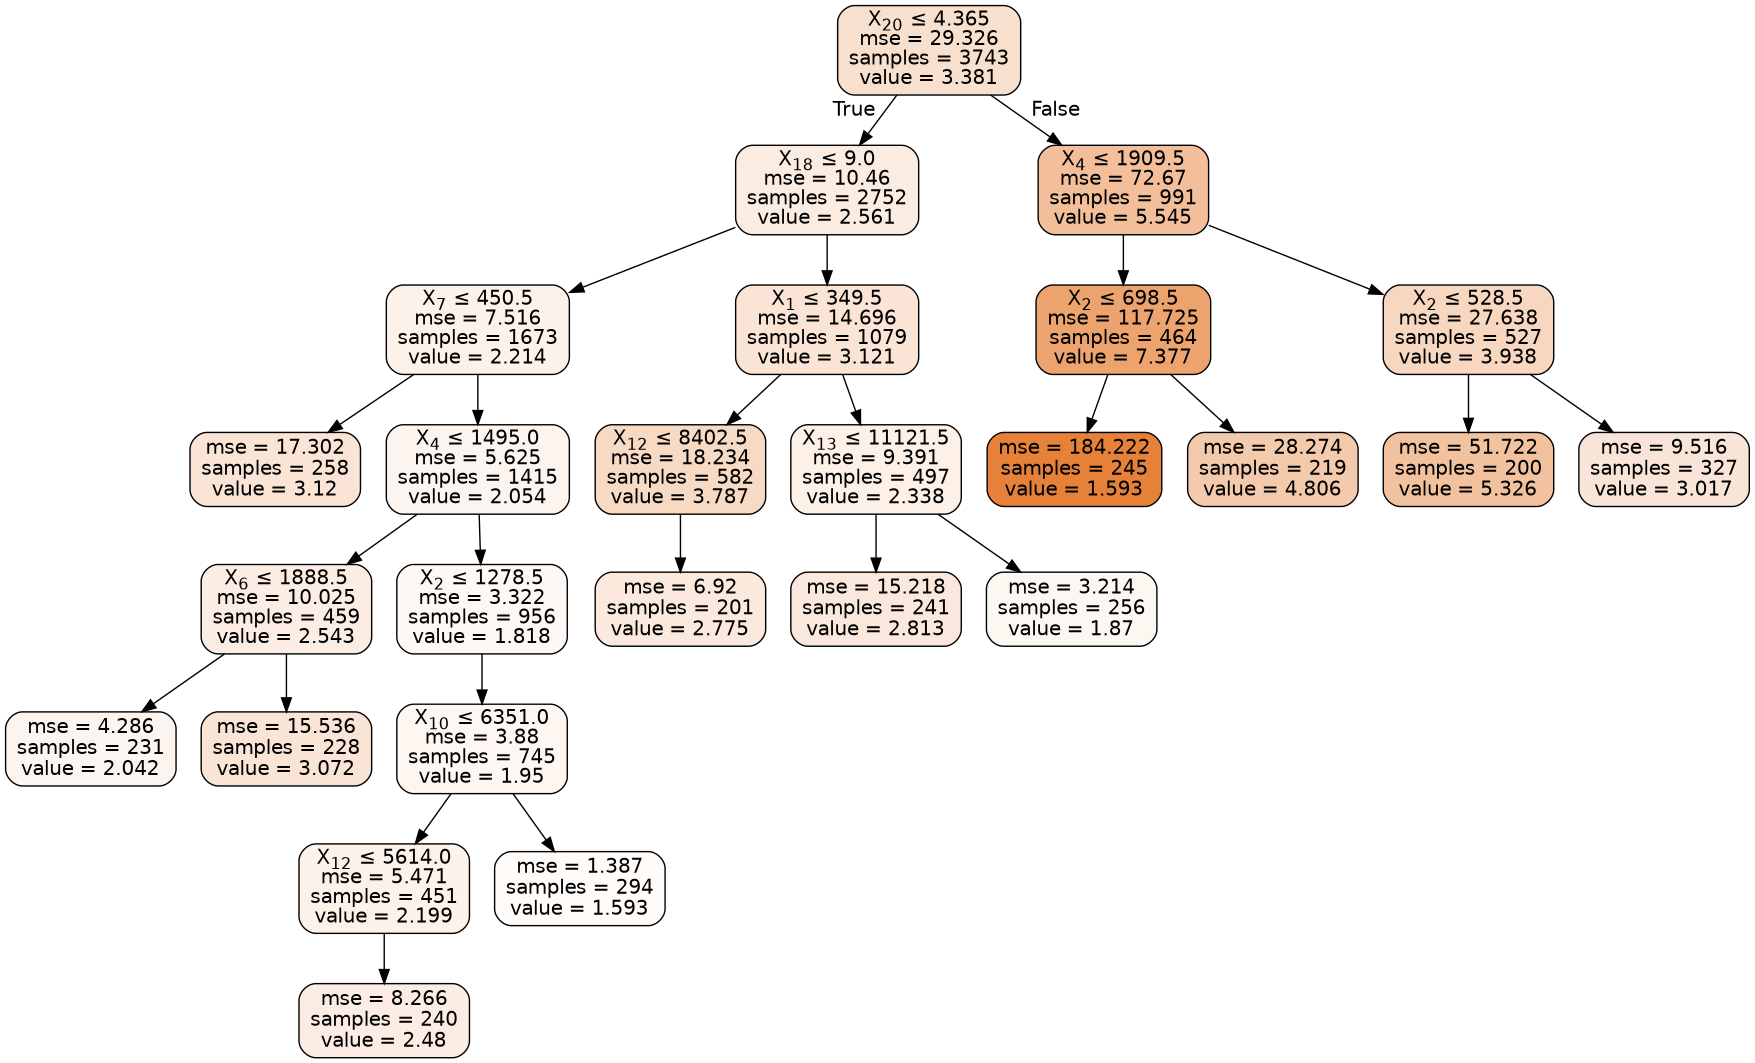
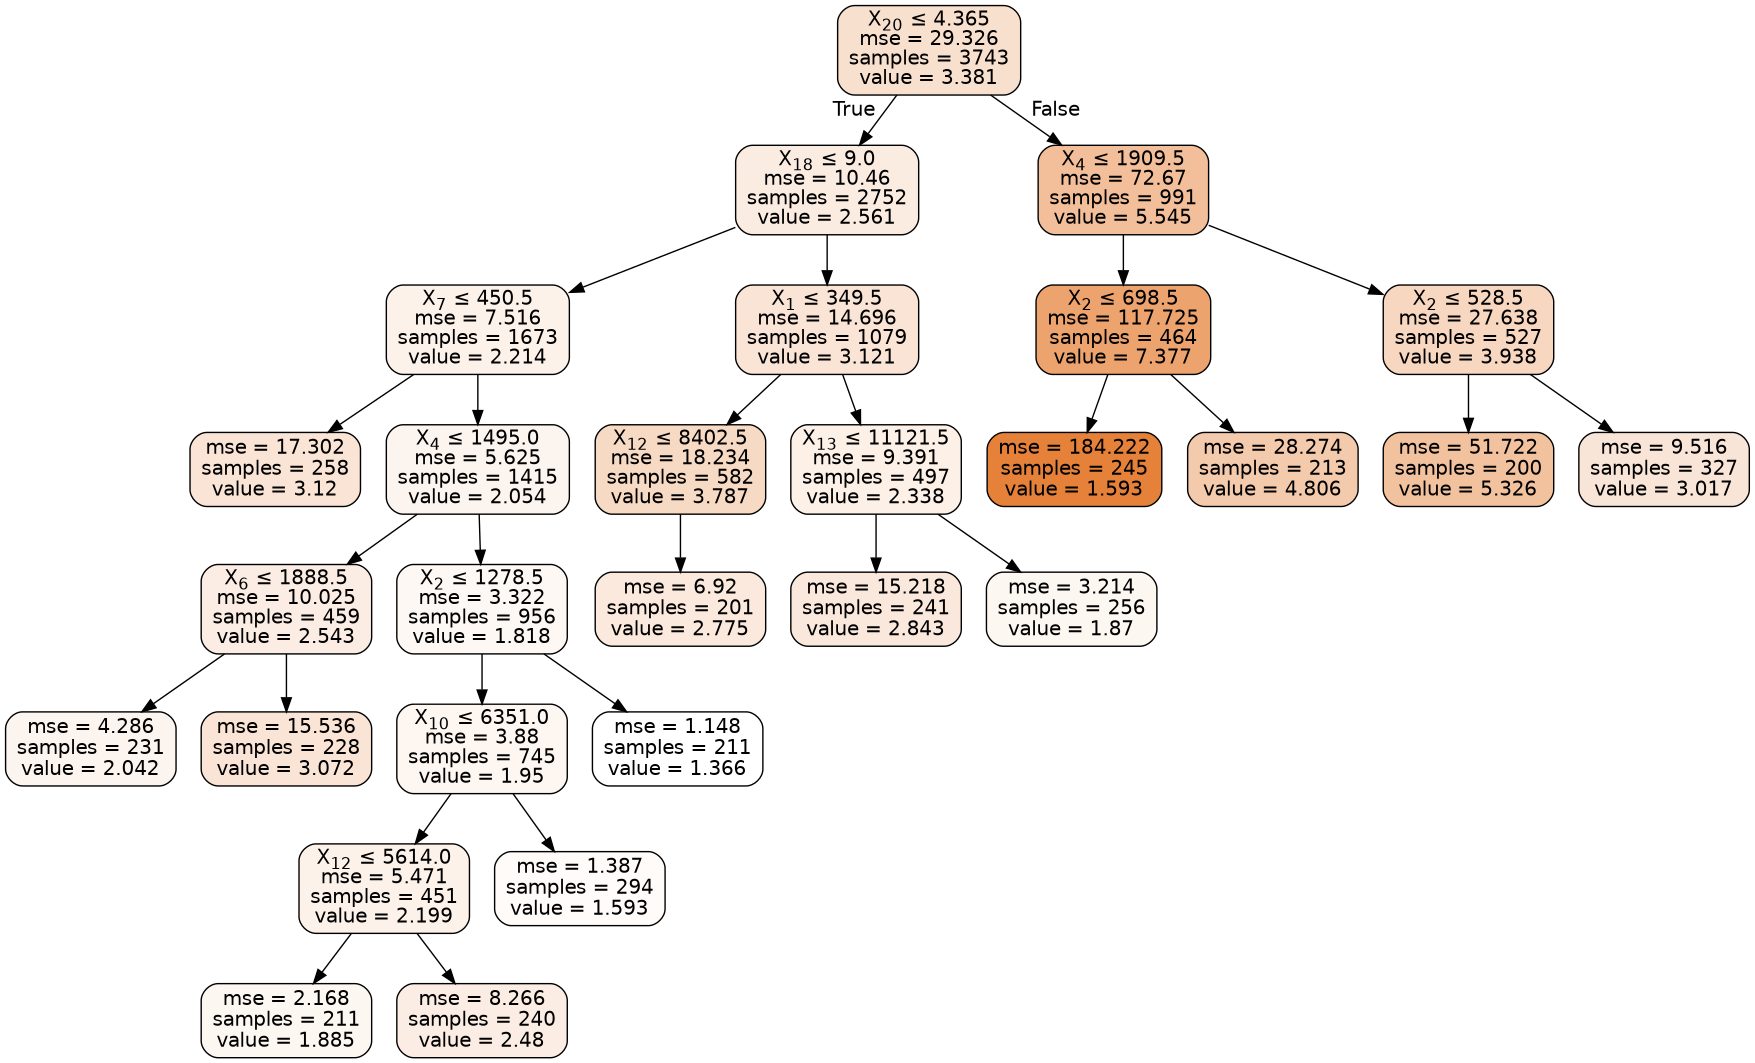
node "mse = 28.274": text "samples = 219" -> "samples = 213"
node "mse = 15.218": text "value = 2.813" -> "value = 2.843"
node "mse = 1.148": added
node "mse = 2.168": added
